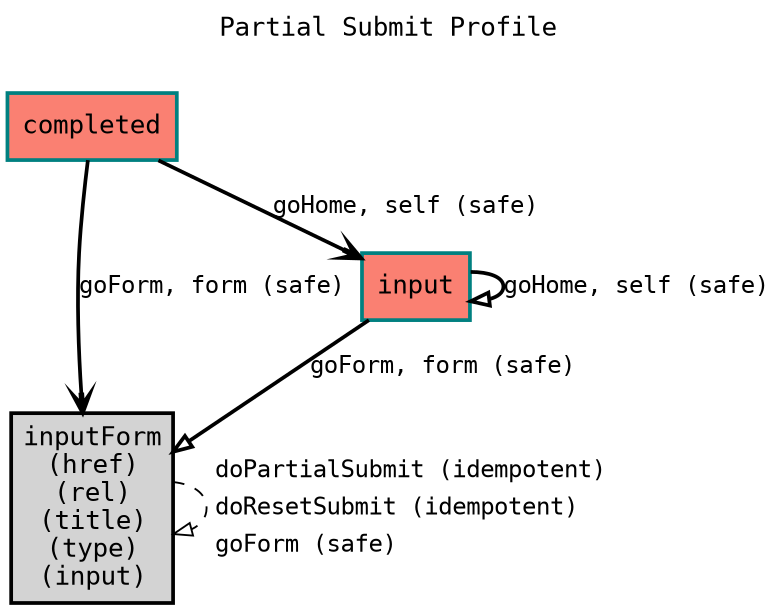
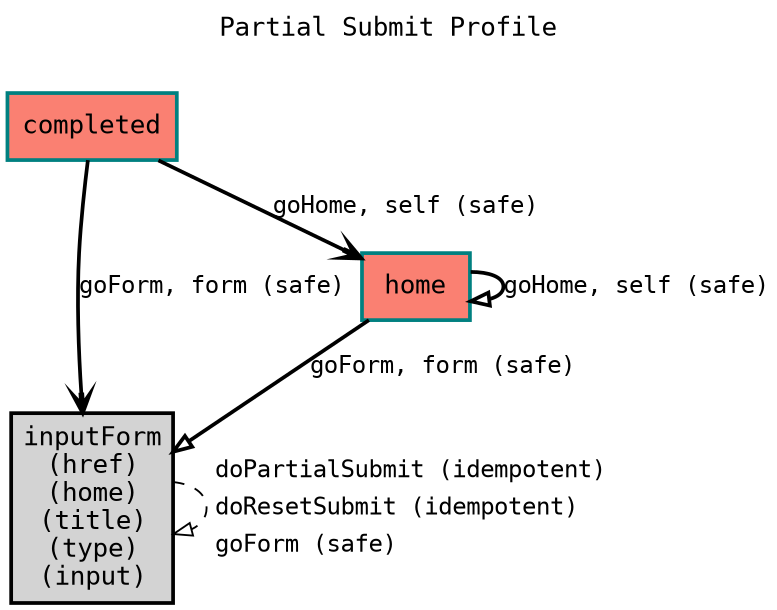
node "input": label "input" -> "home"
node "inputForm": text "(rel)" -> "(home)"
